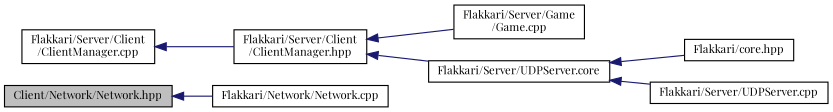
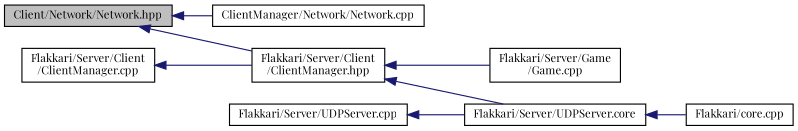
edge "Flakkari/Server/Client /ClientManager.hpp" -> "Client/Network/Network.hpp": added
node "Flakkari/core.hpp": label "Flakkari/core.hpp" -> "Flakkari/core.cpp"
edge "Flakkari/Server/UDPServer.cpp" -> "Flakkari/Server/UDPServer.core": reversed
node "Flakkari/Network/Network.cpp": label "Flakkari/Network/Network.cpp" -> "ClientManager/Network/Network.cpp"
